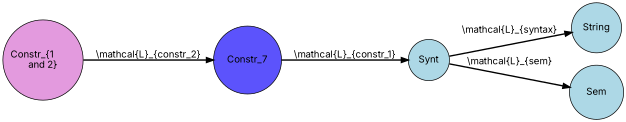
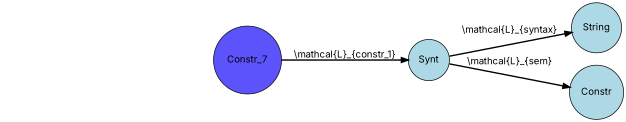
node "Constr_{1 and 2}": removed
node "Sem": label "Sem" -> "Constr"
